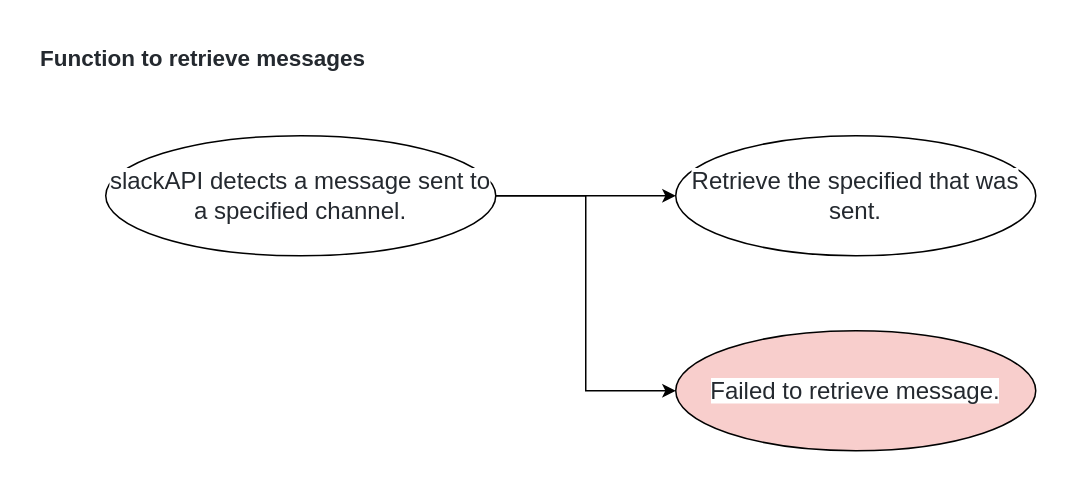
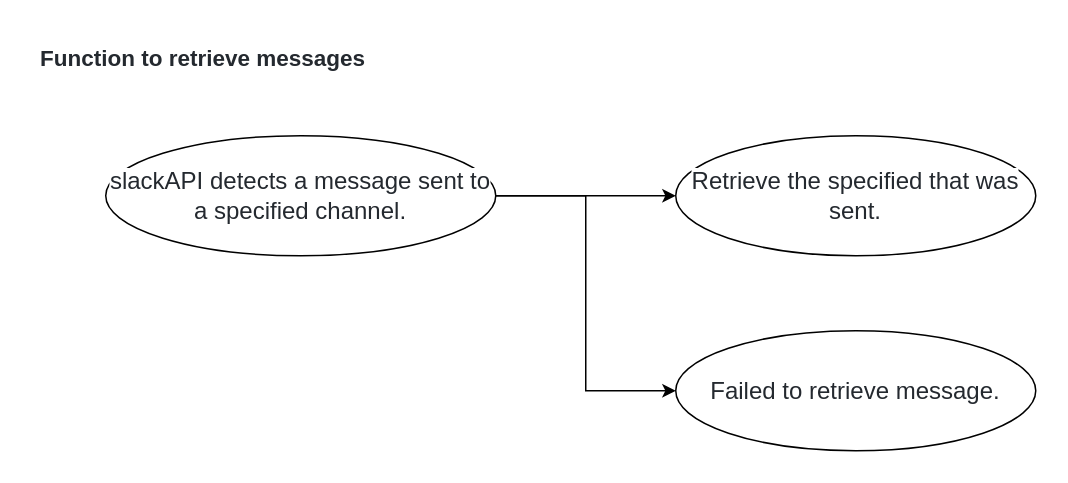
node "Failed to retrieve message.": fillcolor #f8cecc -> #ffffff
